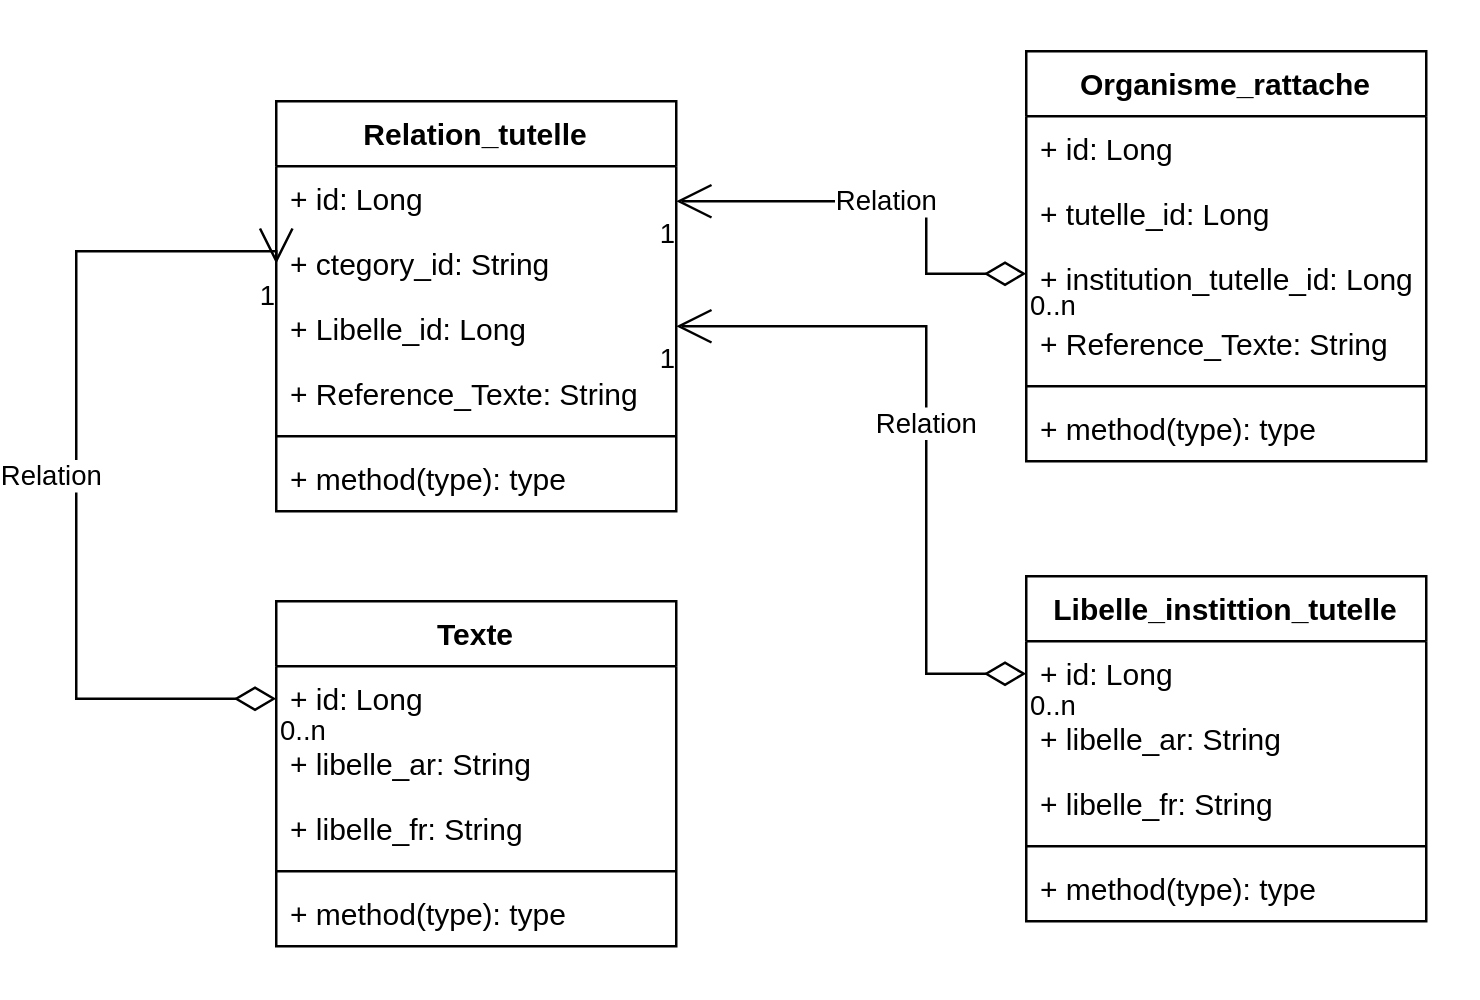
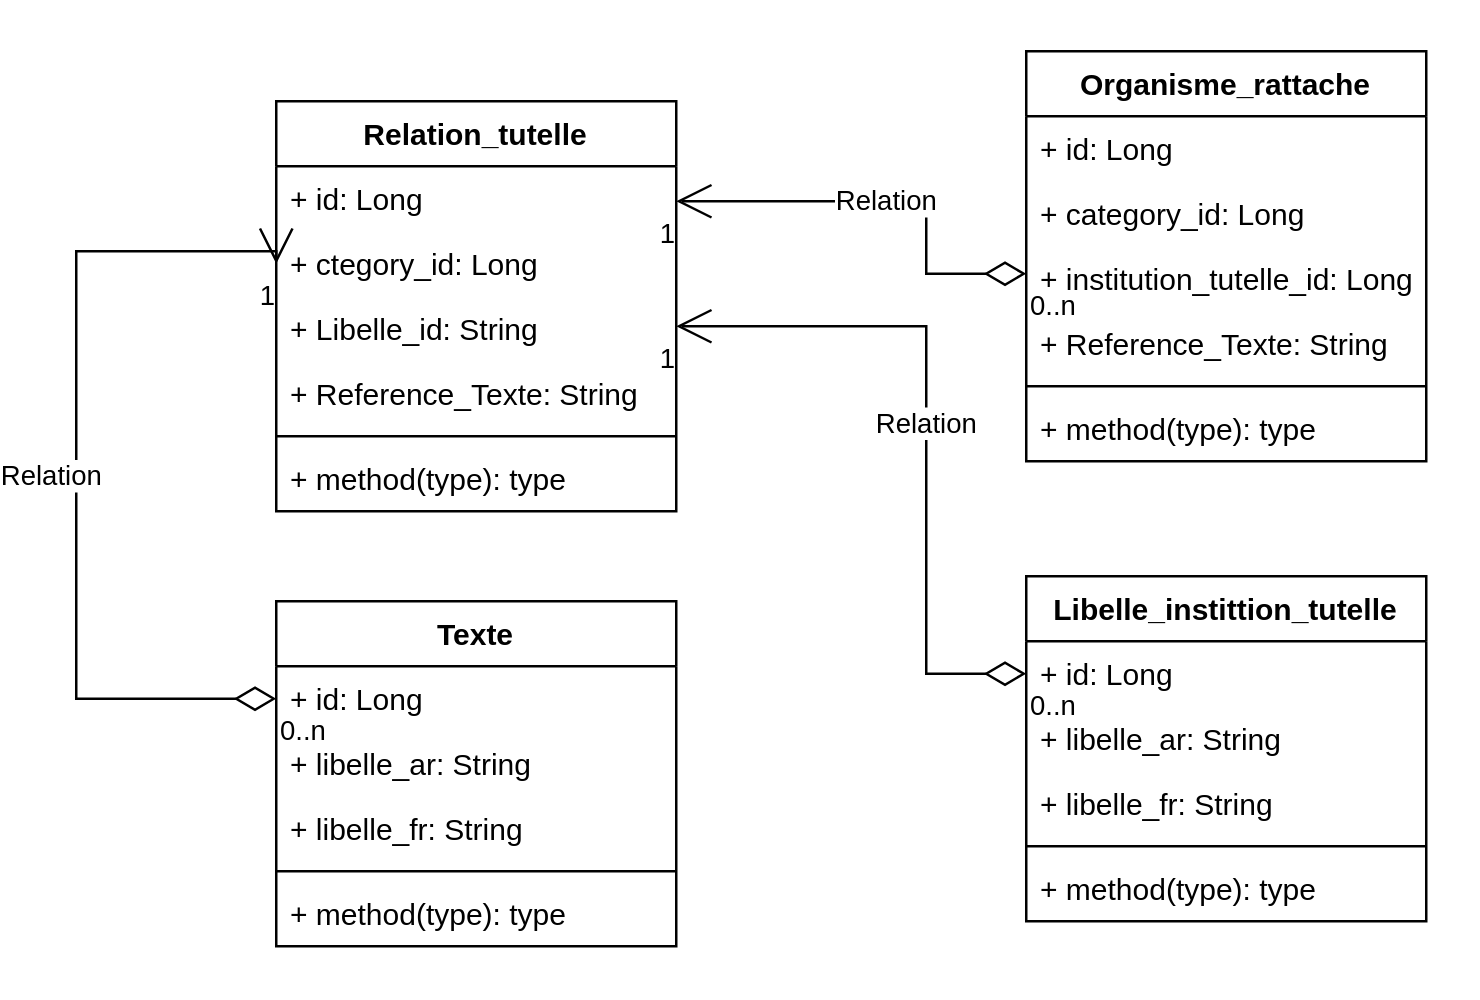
node "+ tutelle_id: Long": label "+ tutelle_id: Long" -> "+ category_id: Long"
node "+ ctegory_id: String": label "+ ctegory_id: String" -> "+ ctegory_id: Long"
node "+ Libelle_id: Long": label "+ Libelle_id: Long" -> "+ Libelle_id: String"
